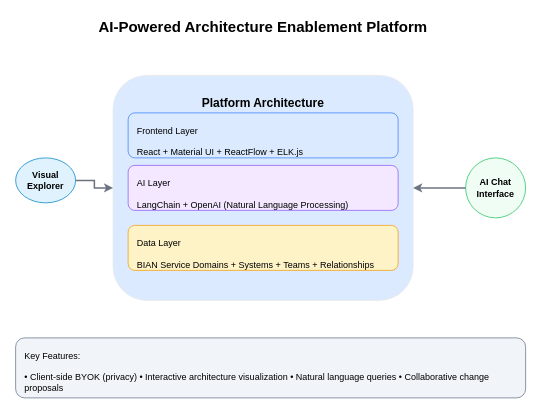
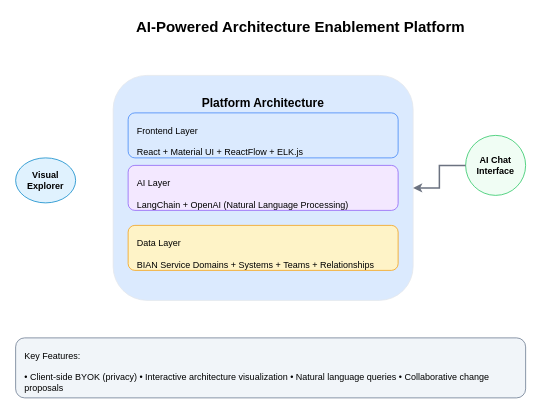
node "AI-Powered Architecture Enablement Platform": moved (263, 27) -> (300, 27)
edge "Visual Explorer" -> "Platform Architecture": removed
node "AI Chat Interface": moved (495, 188) -> (495, 165)
